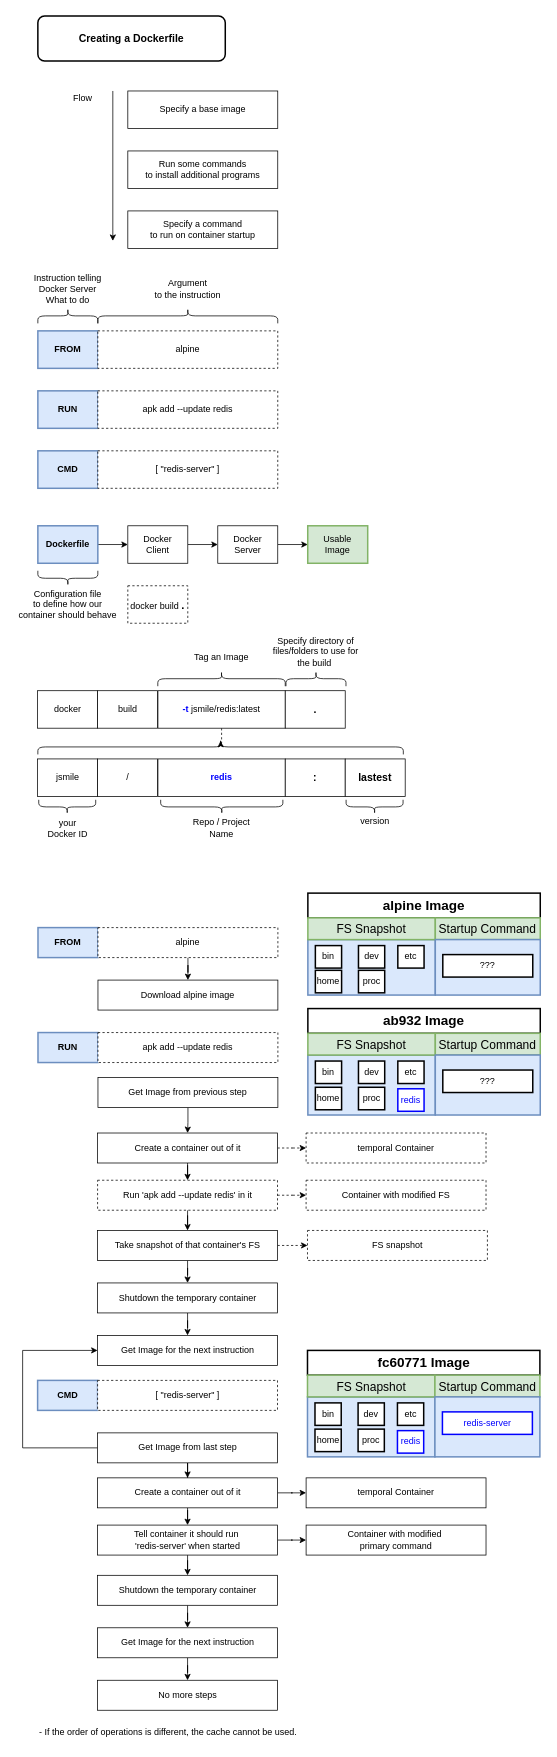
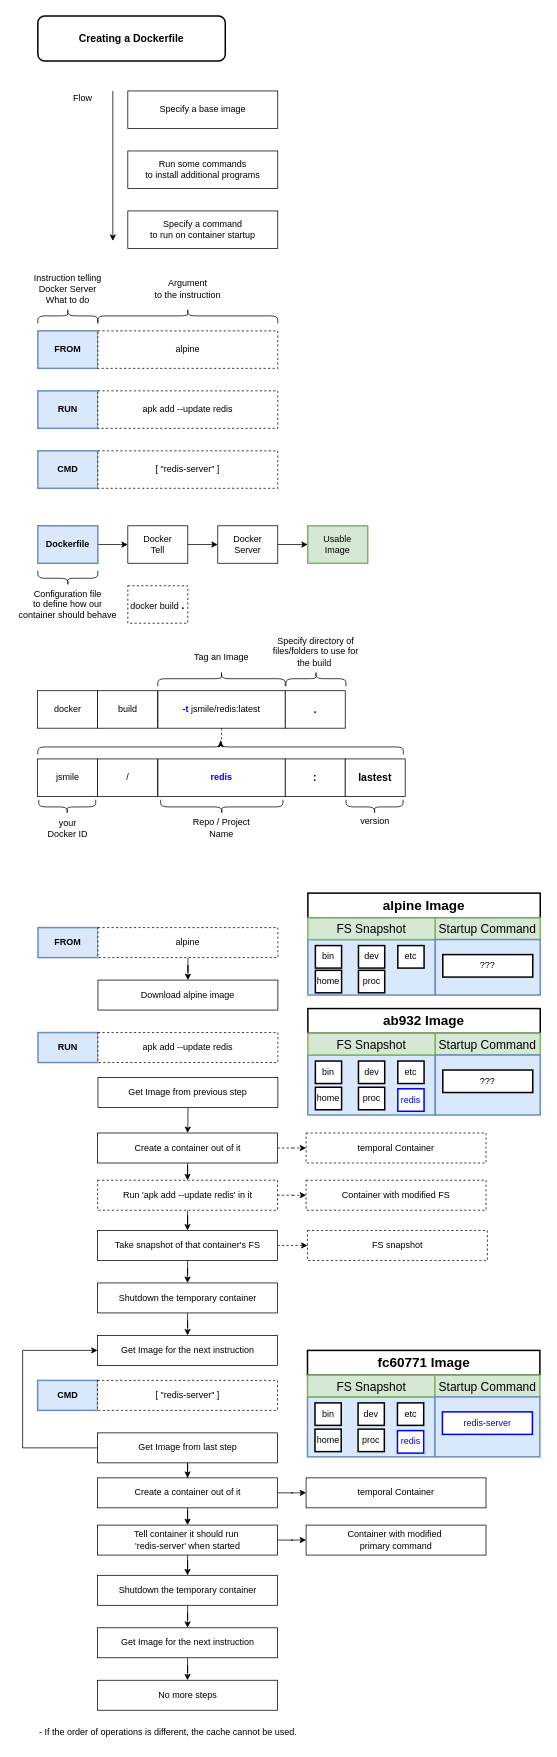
node "Docker Client": label "Docker Client" -> "Docker Tell"
